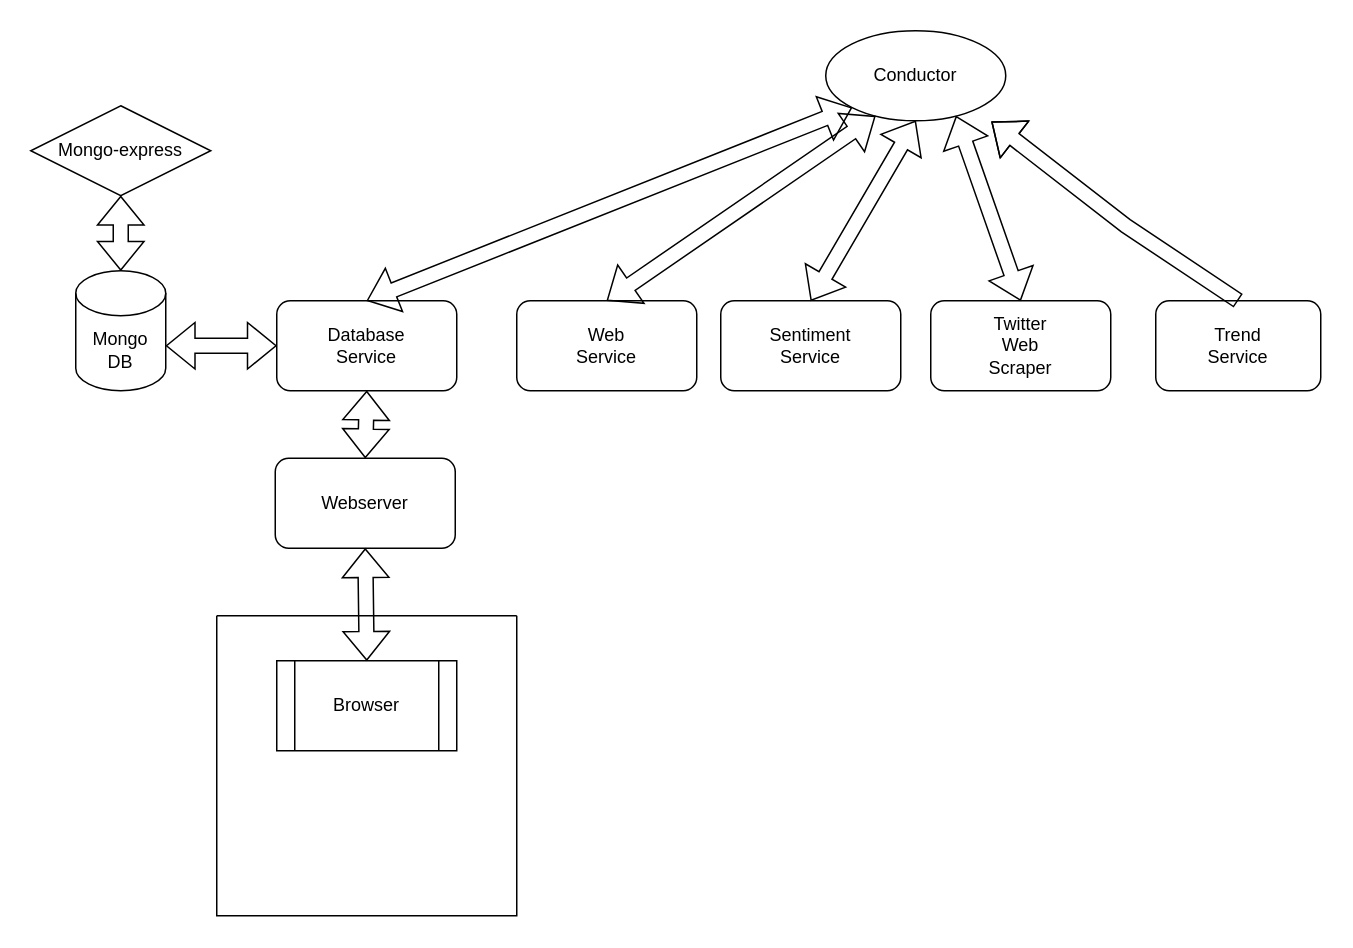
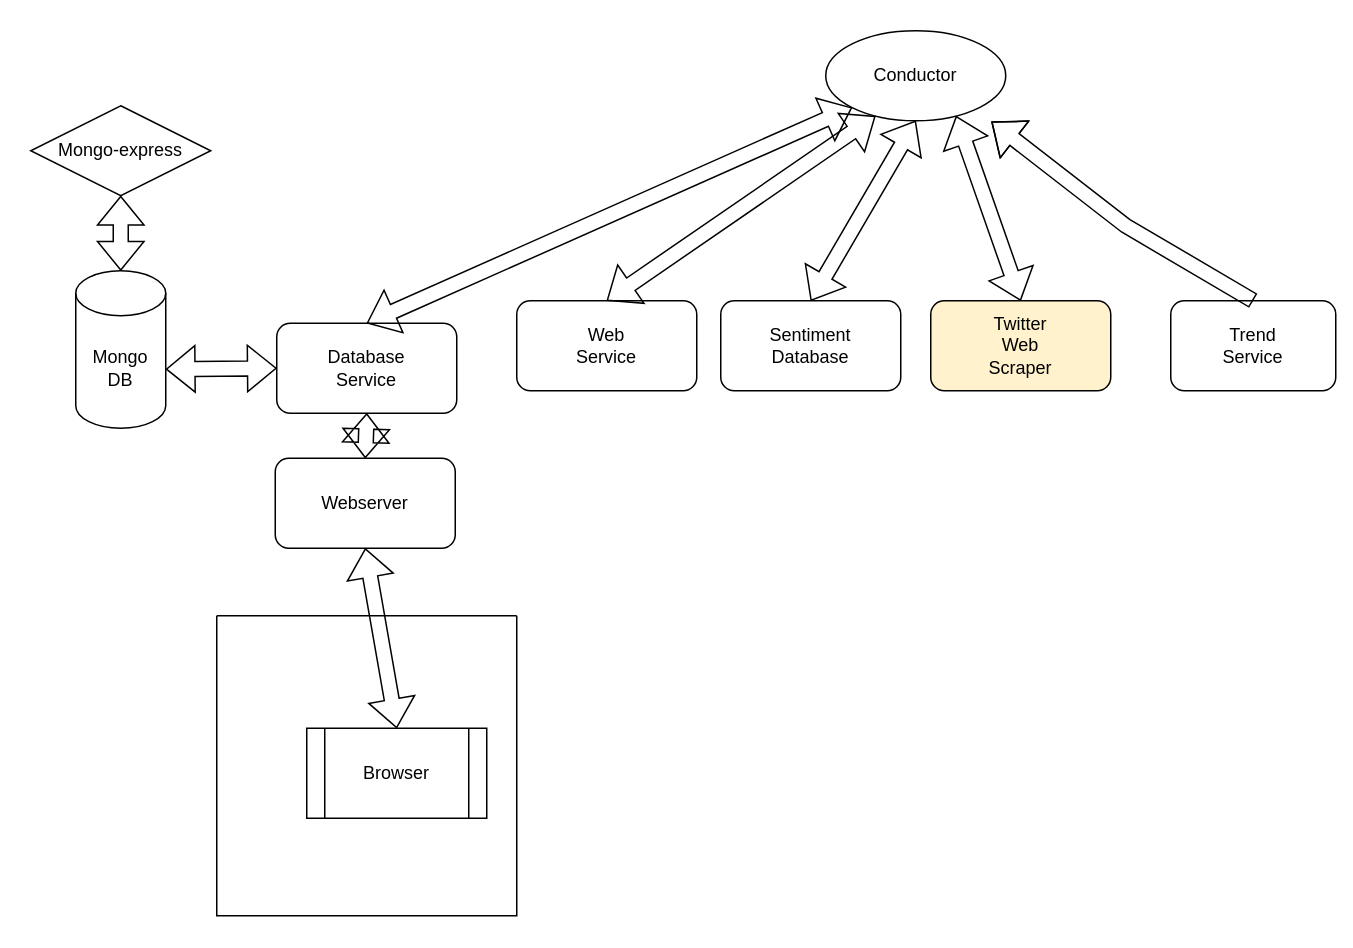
node "Mongo DB": size 90x120 -> 90x158
node "Database Service": moved (367, 346) -> (367, 368)
node "Sentiment Service": label "Sentiment Service" -> "Sentiment Database"
node "Twitter Web Scraper": fillcolor #ffffff -> #fff2cc
node "Trend Service": moved (1238, 346) -> (1253, 346)
node "Browser": moved (367, 706) -> (397, 773)
